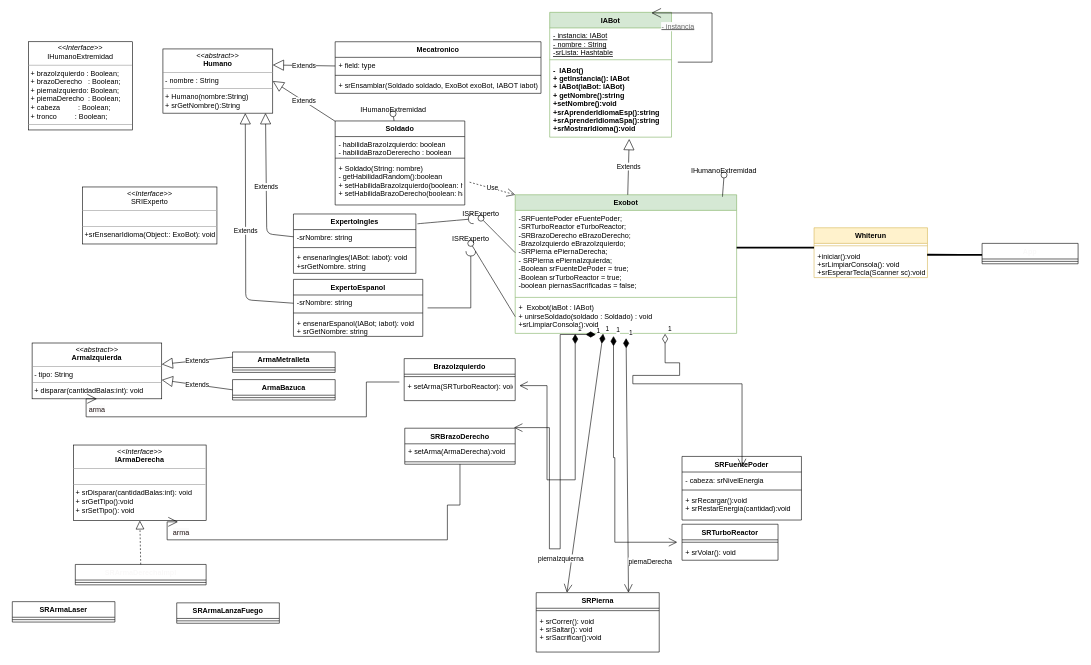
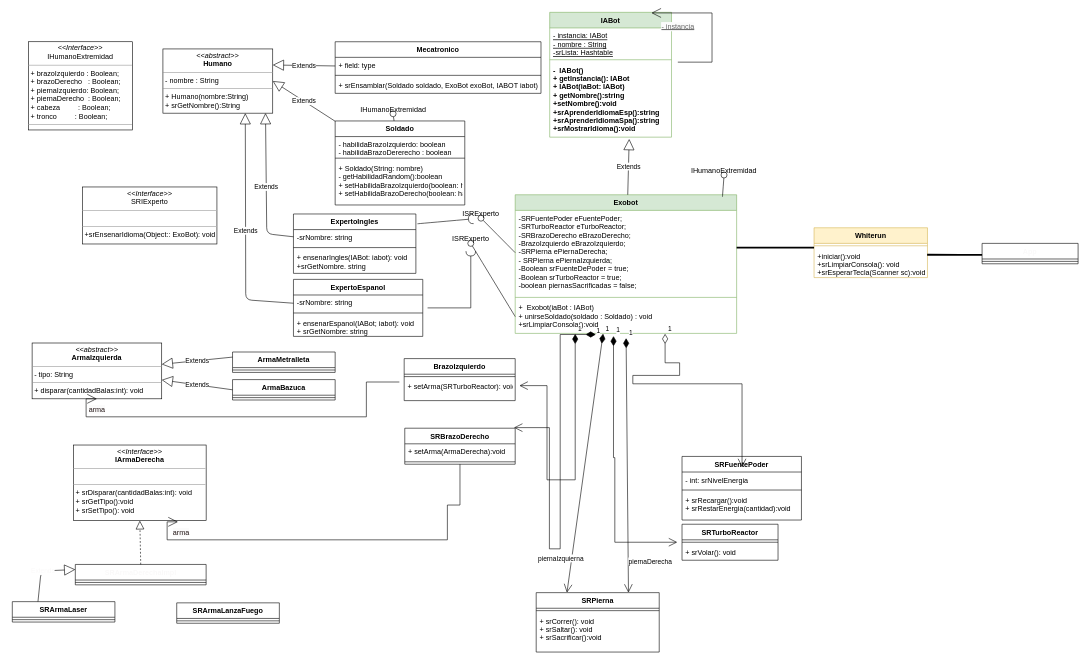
edge "Soldado" -> "Exobot": removed, label "Use"
node "- cabeza: srNivelEnergia": label "- cabeza: srNivelEnergia" -> "- int: srNivelEnergia"
edge "SRArmaLaser" -> "SRArmaDerechaImpl": added, label "Extends"
